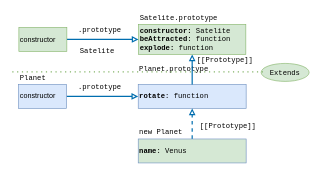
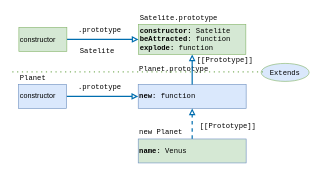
node "Extends": fillcolor #d5e8d4 -> #dae8fc
node "rotate: function": label "rotate: function" -> "new: function"
